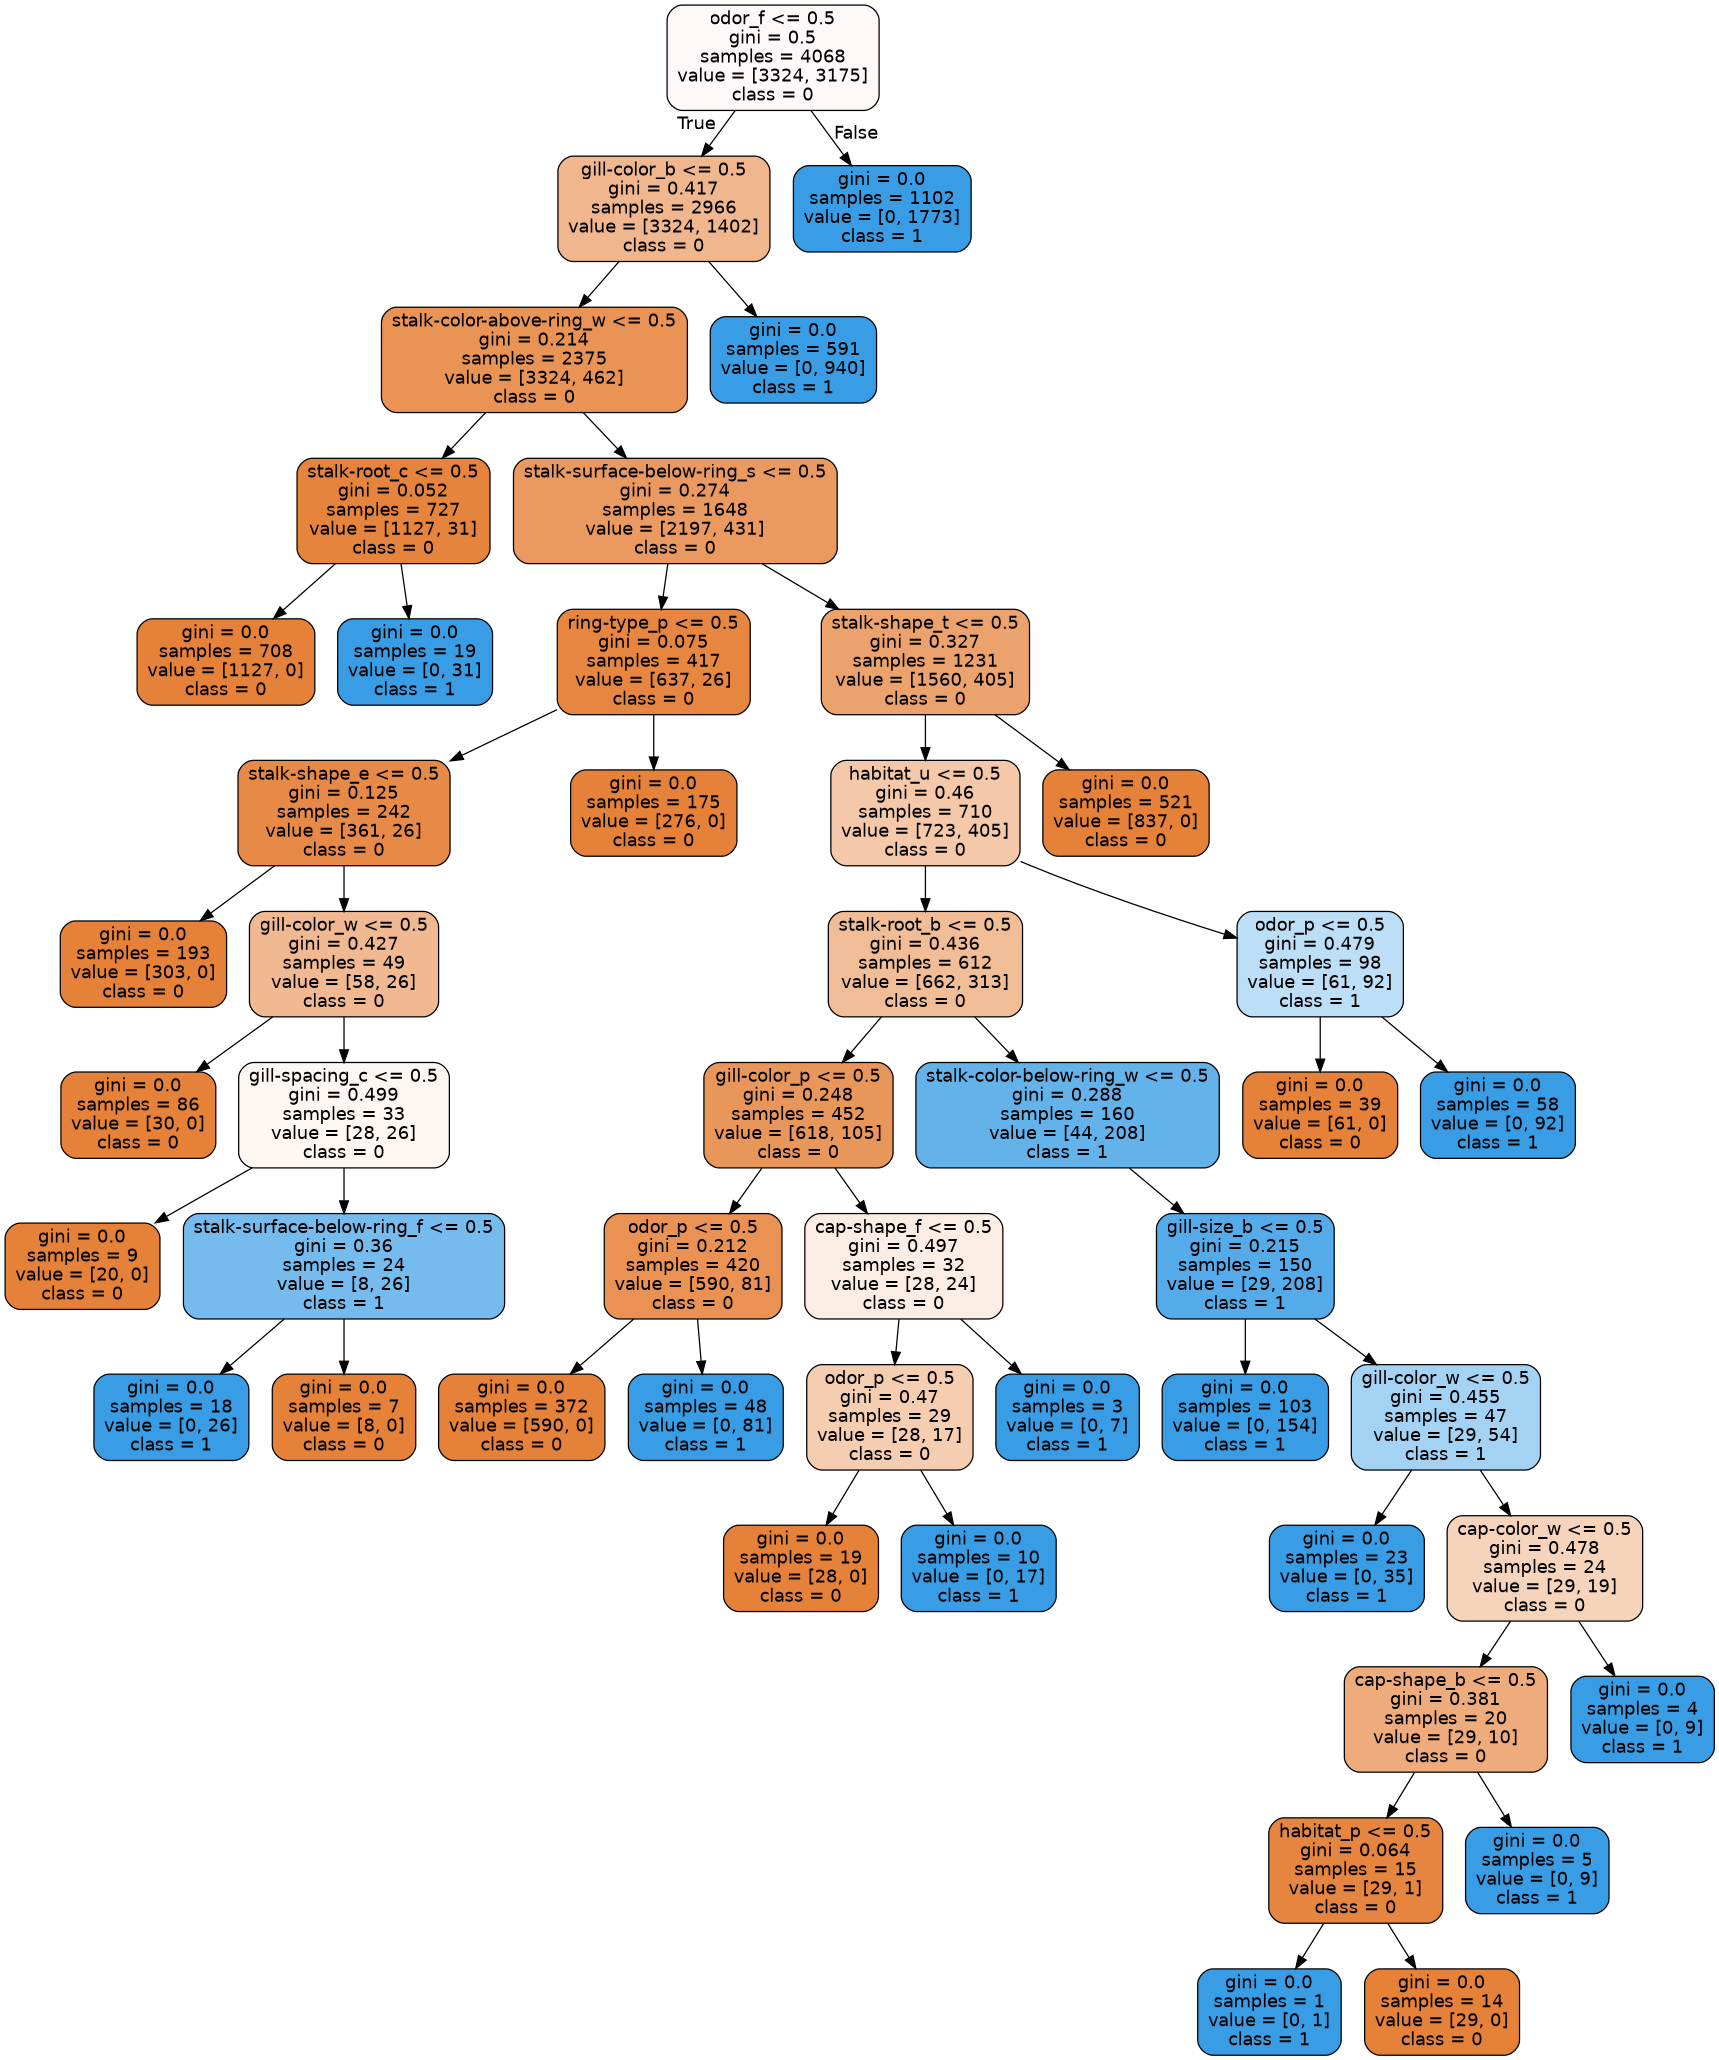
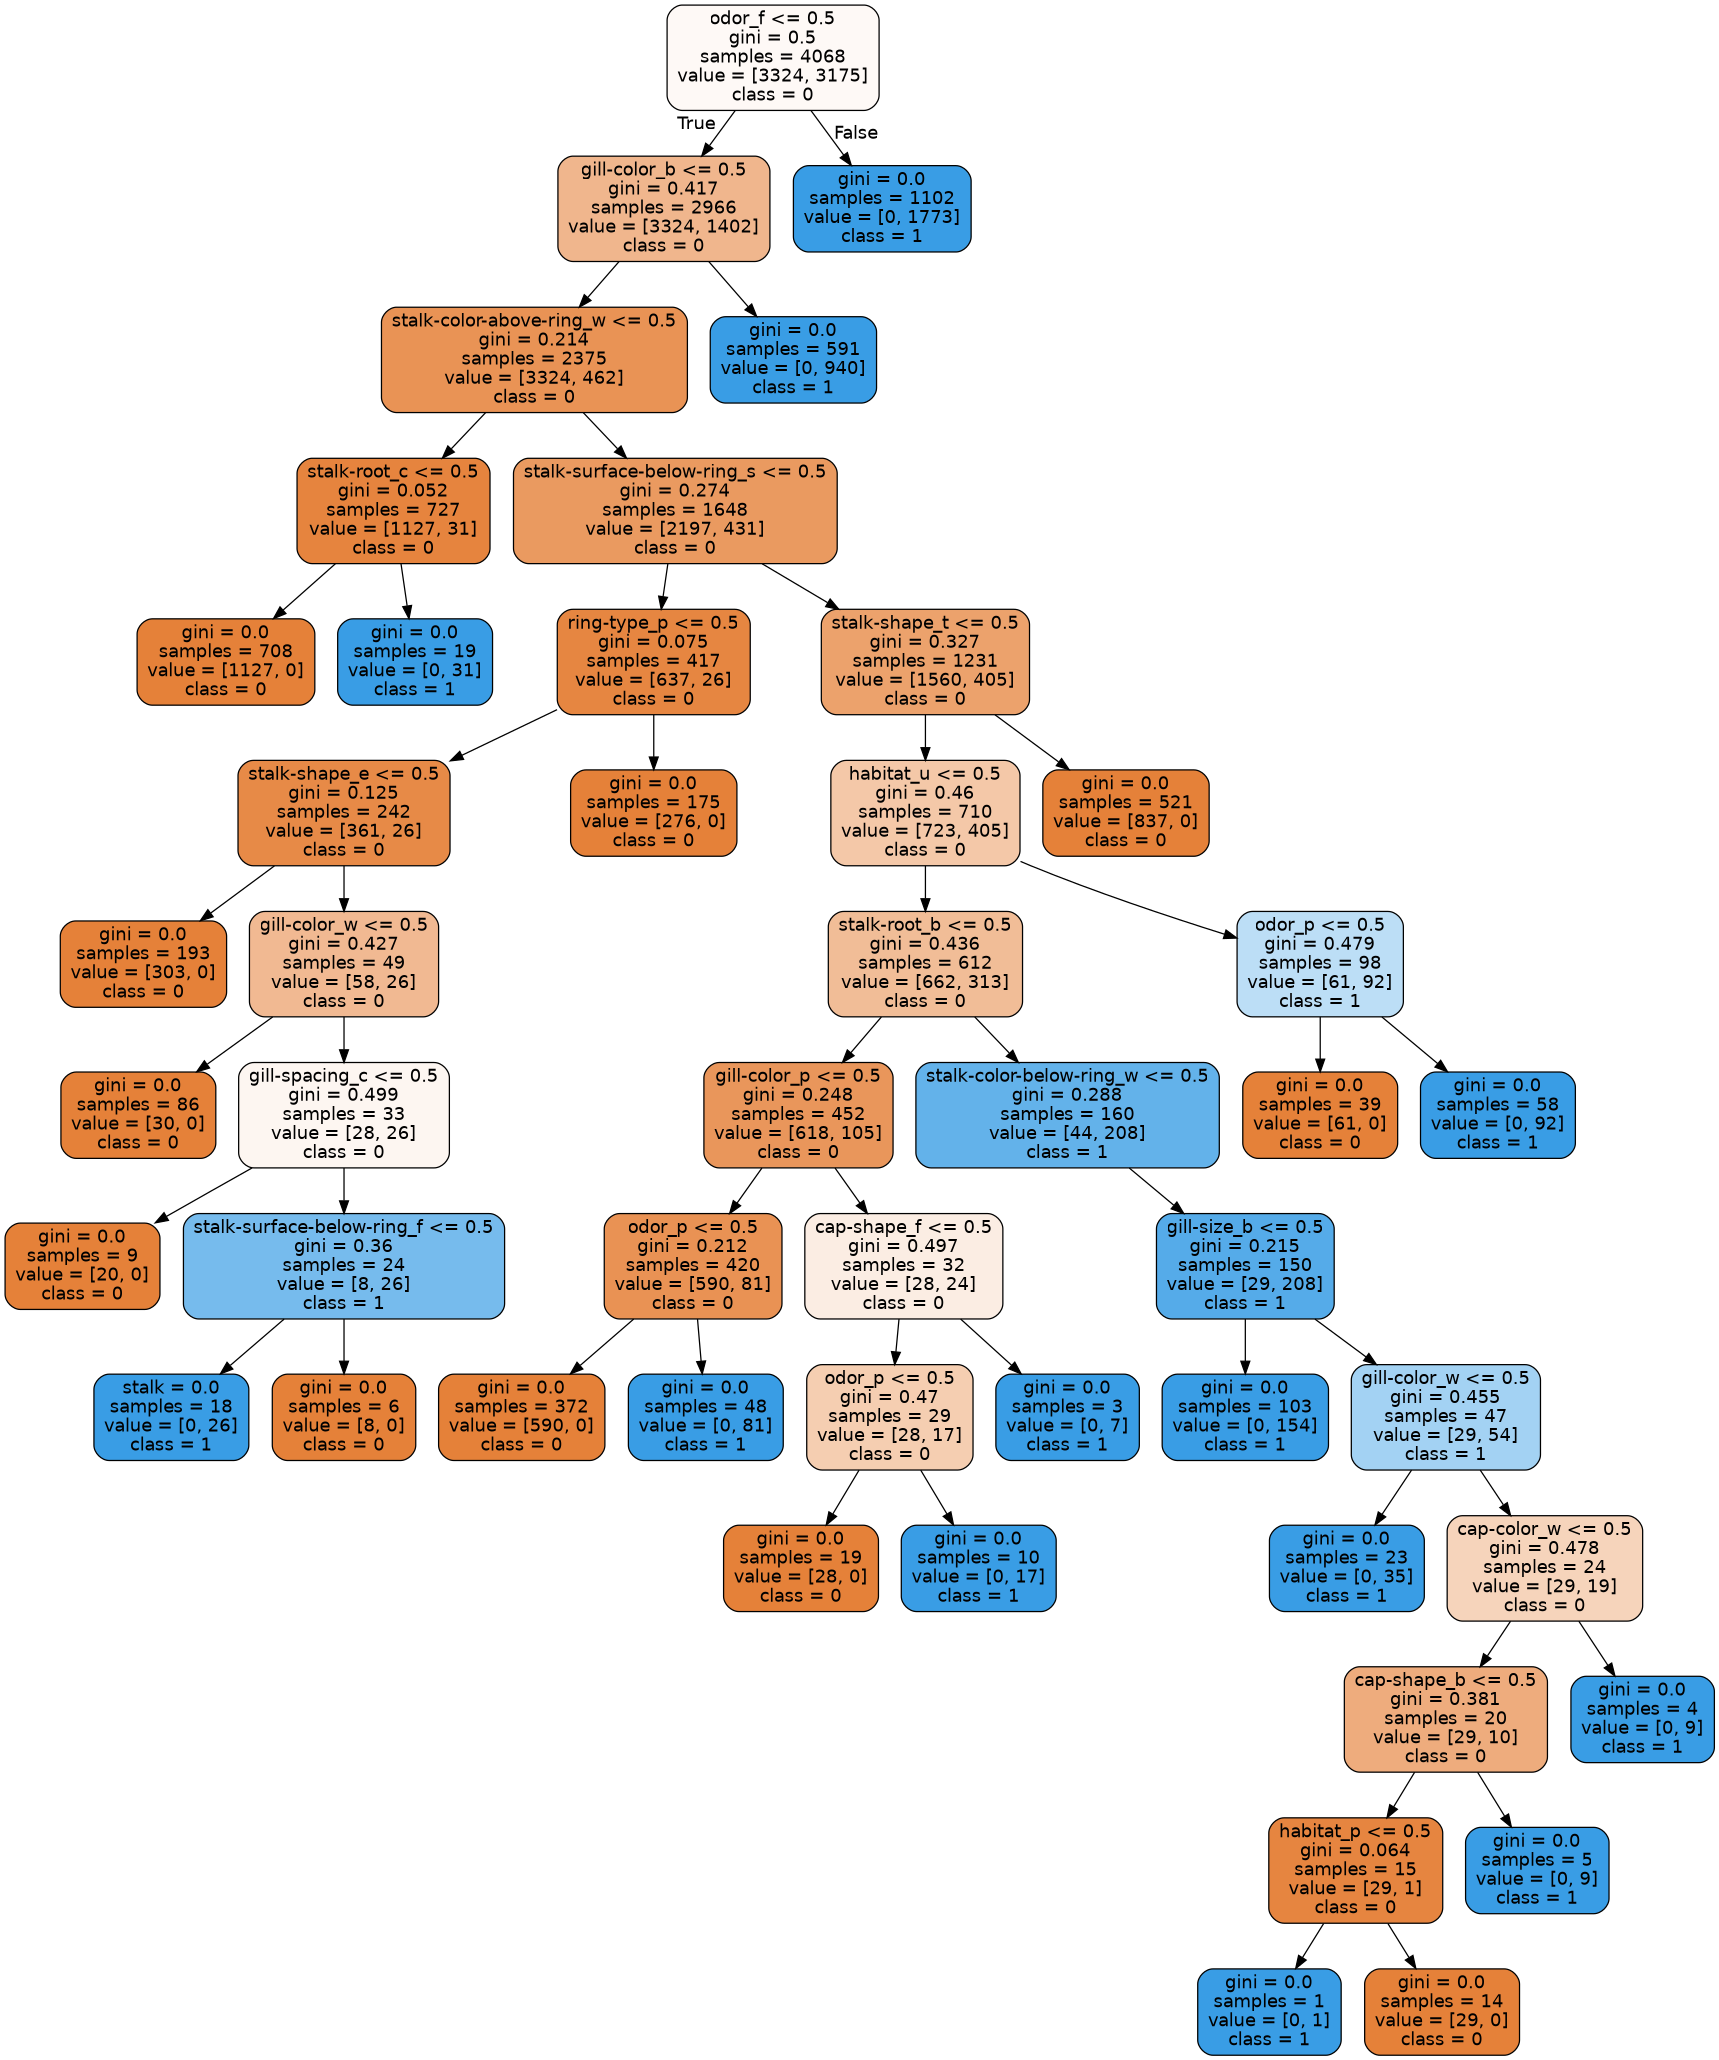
node "gini = 0.0 samples = 18 value = [0, 26] class = 1": label "gini = 0.0 samples = 18 value = [0, 26] class = 1" -> "stalk = 0.0 samples = 18 value = [0, 26] class = 1"
node "gini = 0.0 samples = 7 value = [8, 0] class = 0": label "gini = 0.0 samples = 7 value = [8, 0] class = 0" -> "gini = 0.0 samples = 6 value = [8, 0] class = 0"
